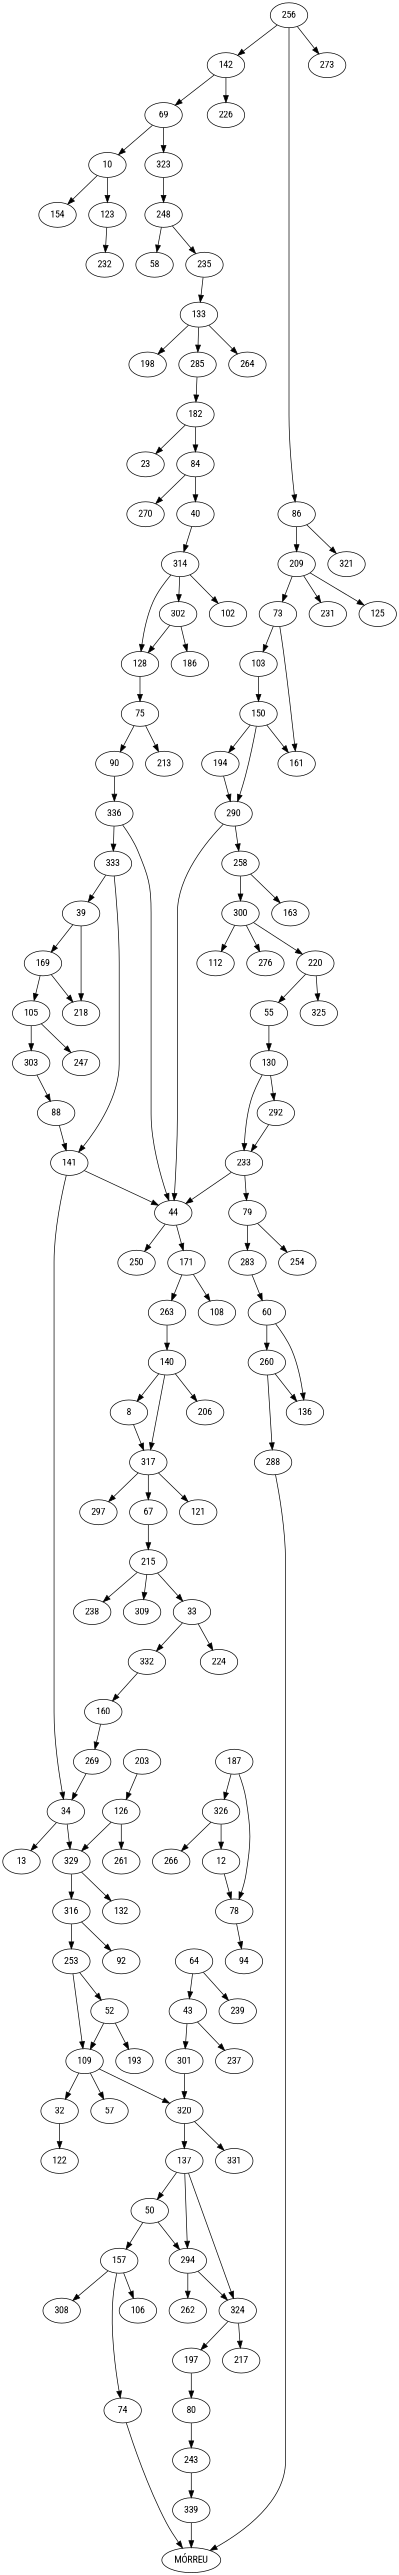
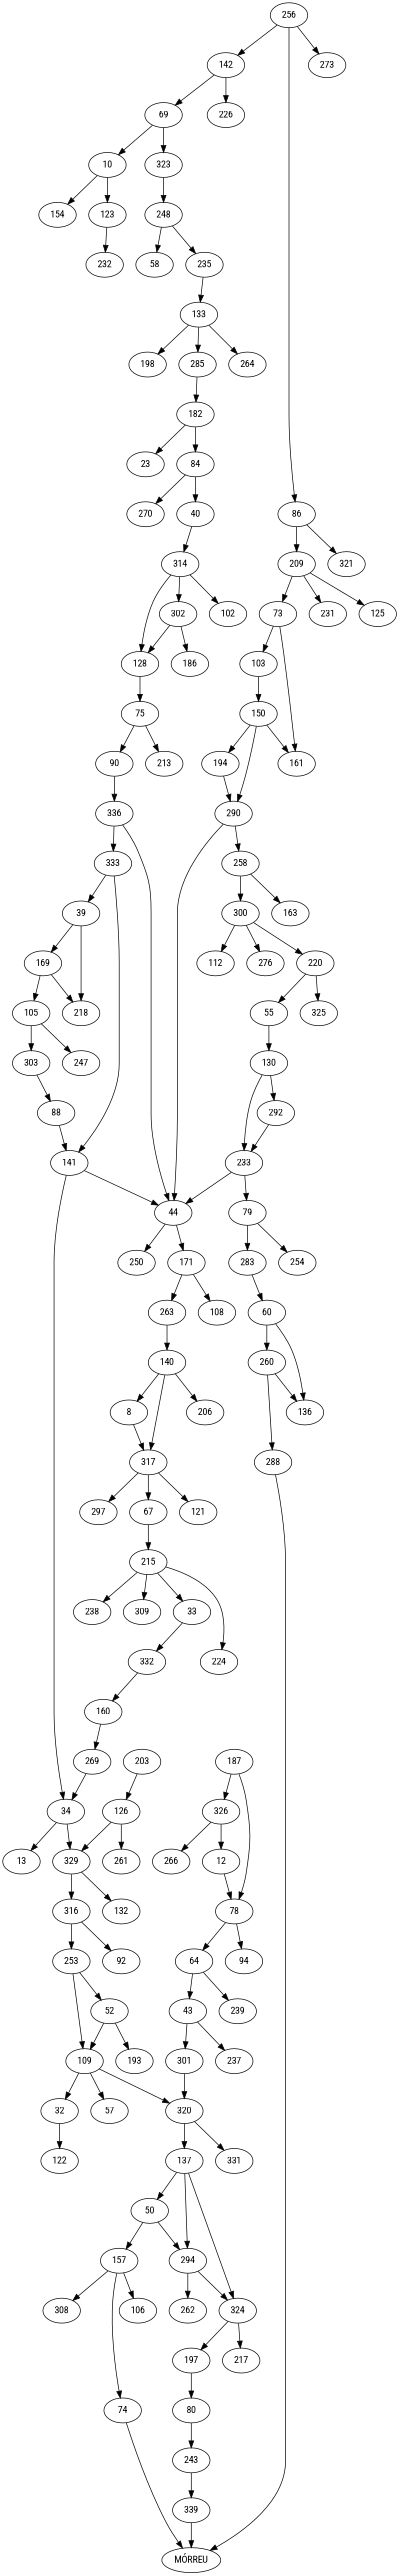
edge "33" -> "224": now "215" -> "224"
edge "78" -> "64": added
